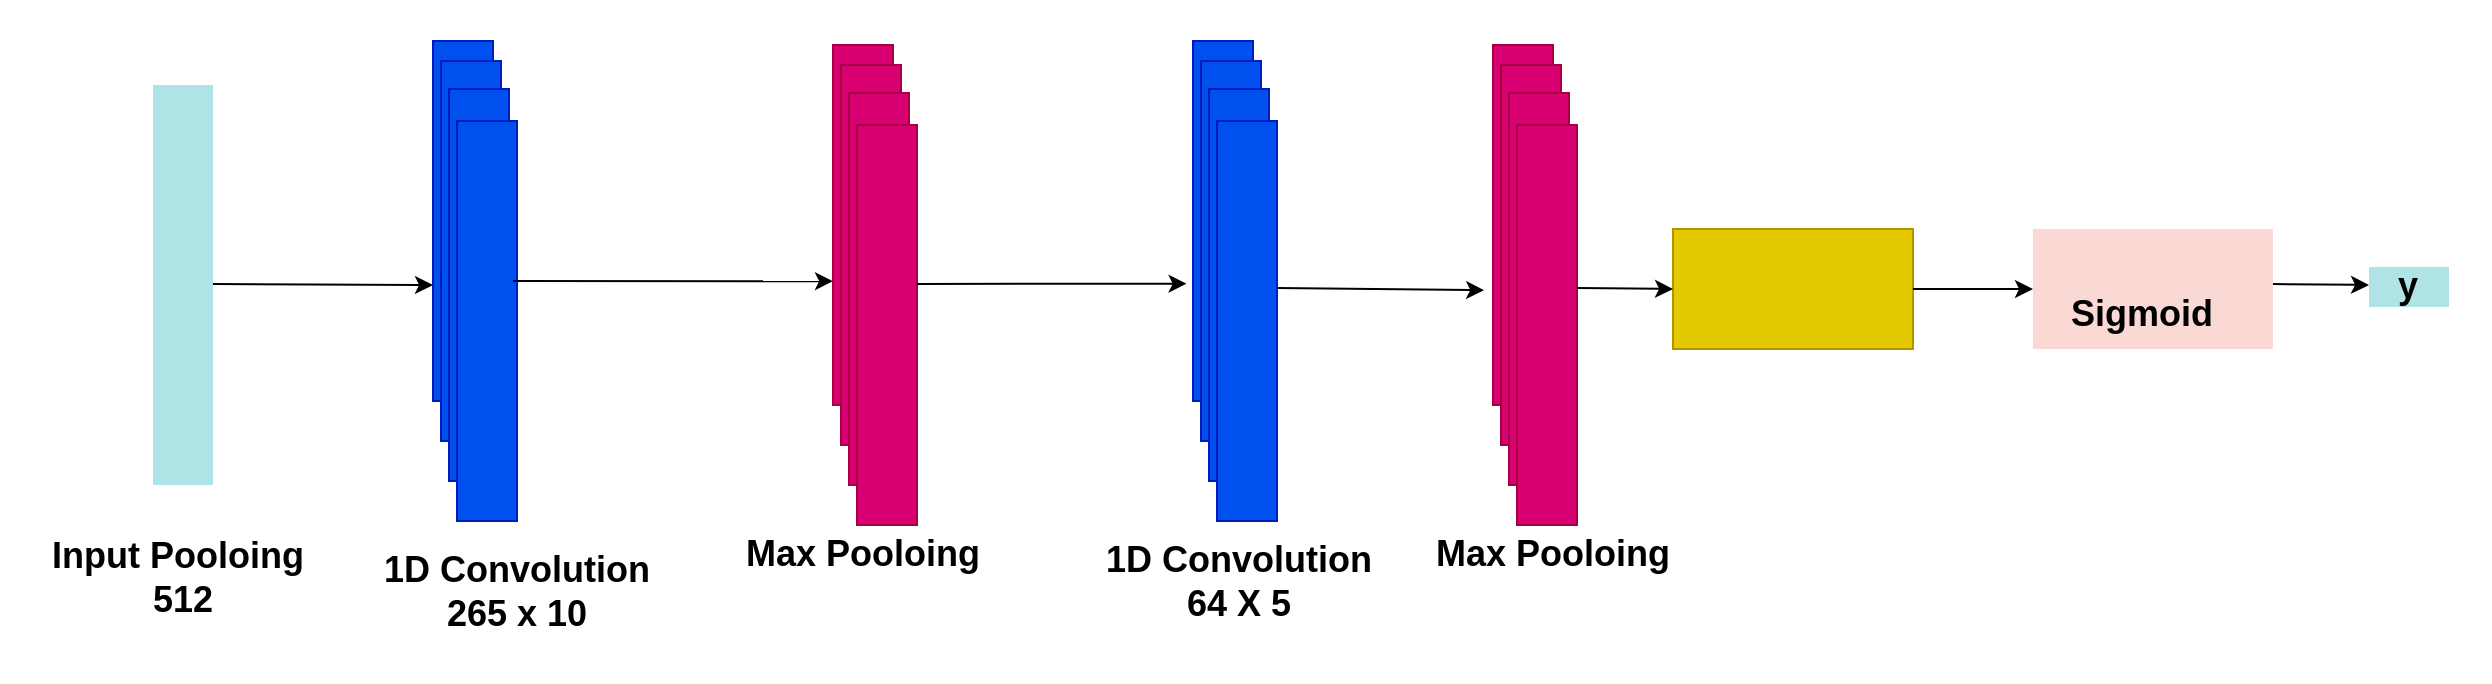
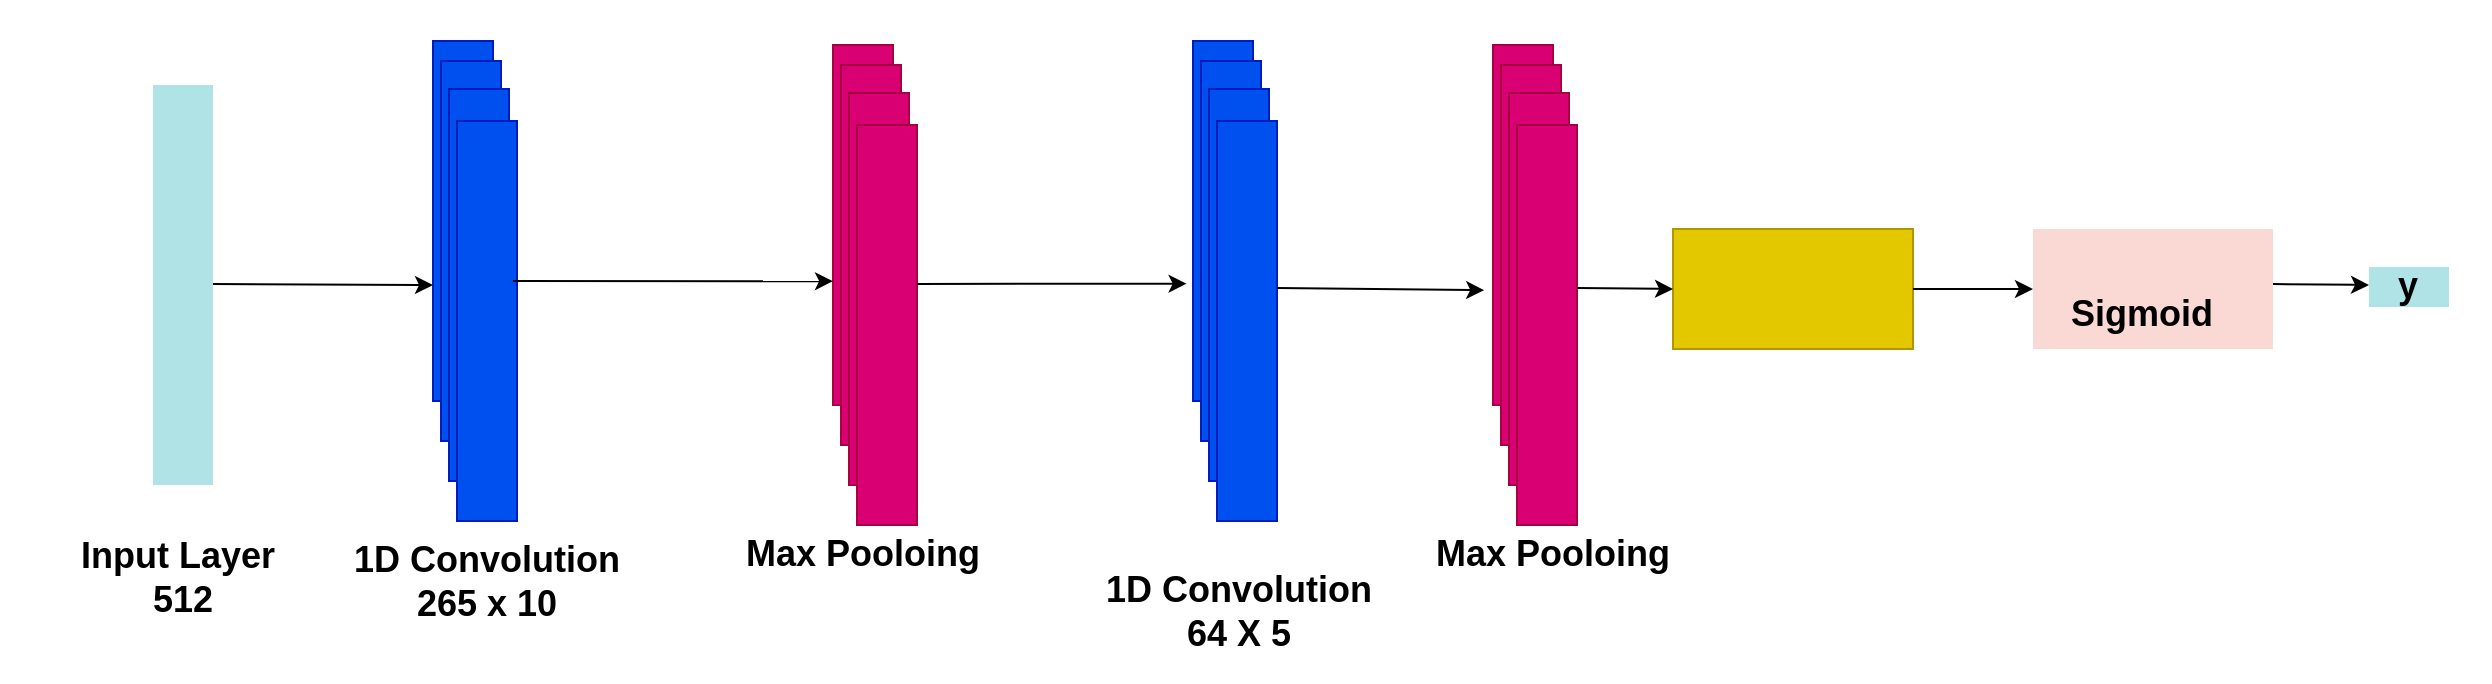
node "Input Pooloing 512": label "Input Pooloing 512" -> "Input Layer 512"
node "1D Convolution 64 X 5": moved (1239, 583) -> (1239, 613)
node "1D Convolution 265 x 10": moved (517, 593) -> (487, 583)
